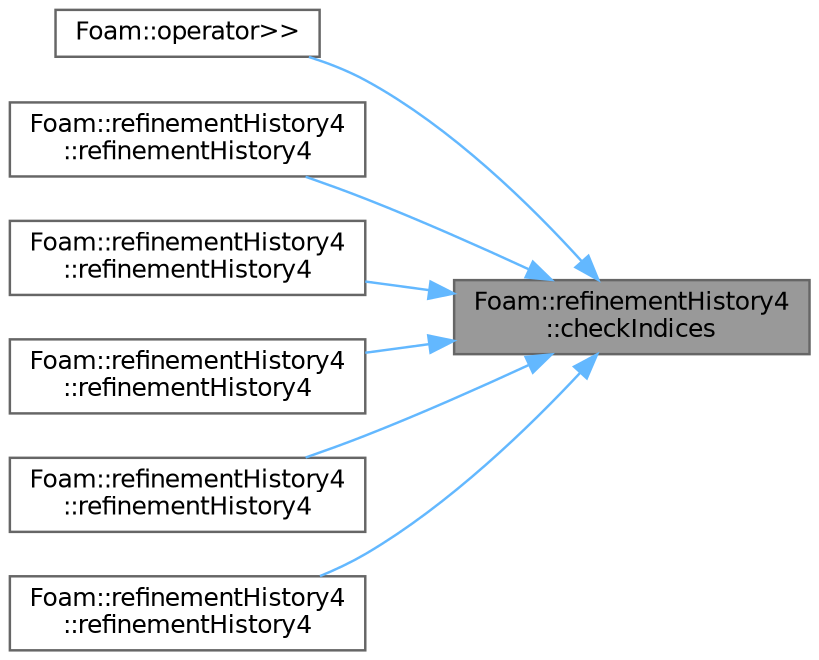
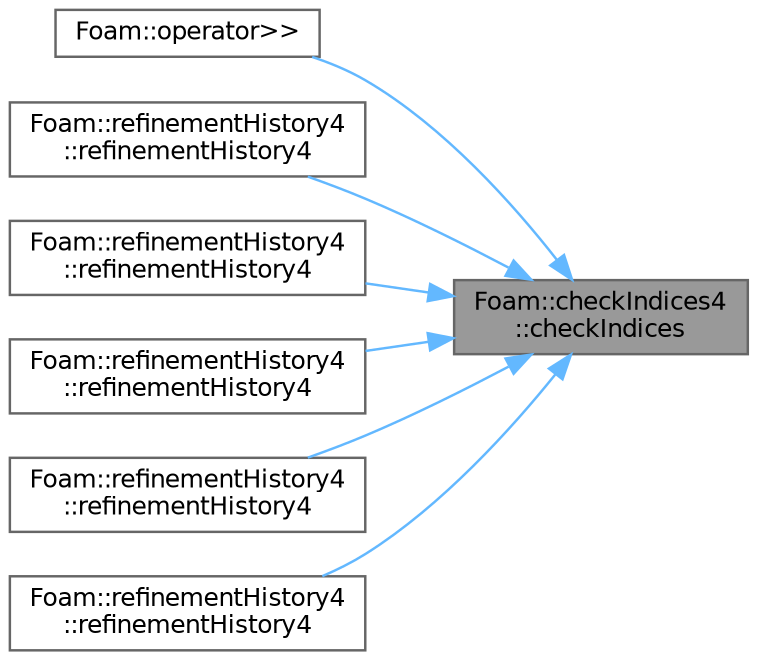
node "Foam::refinementHistory4 ::checkIndices": label "Foam::refinementHistory4 ::checkIndices" -> "Foam::checkIndices4 ::checkIndices"
